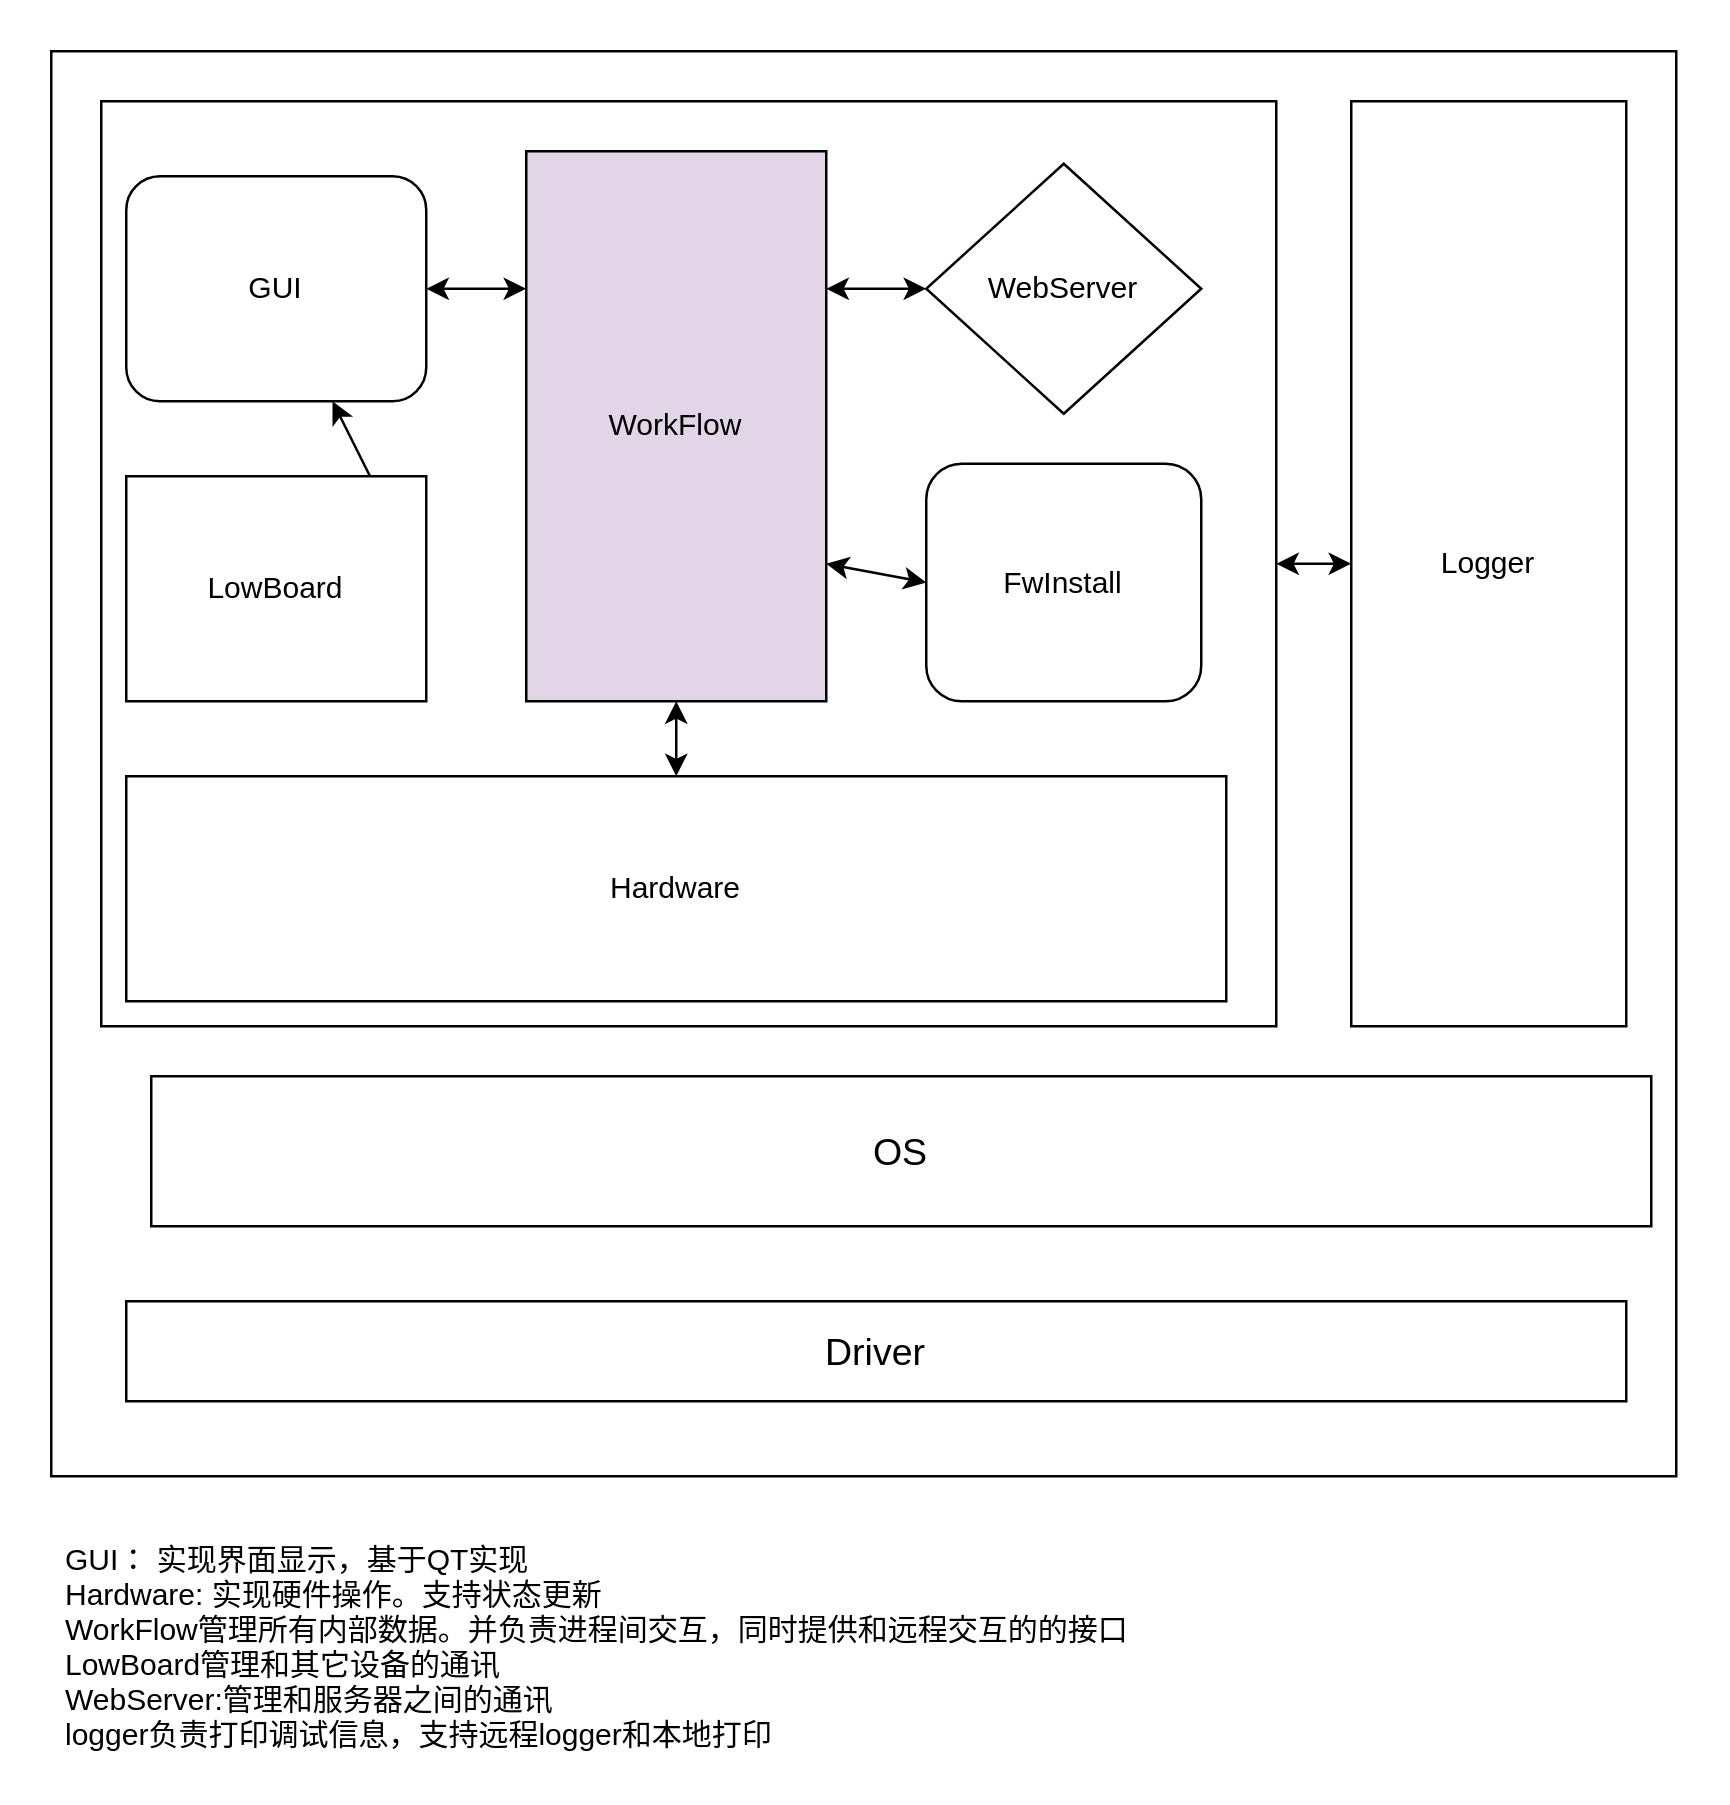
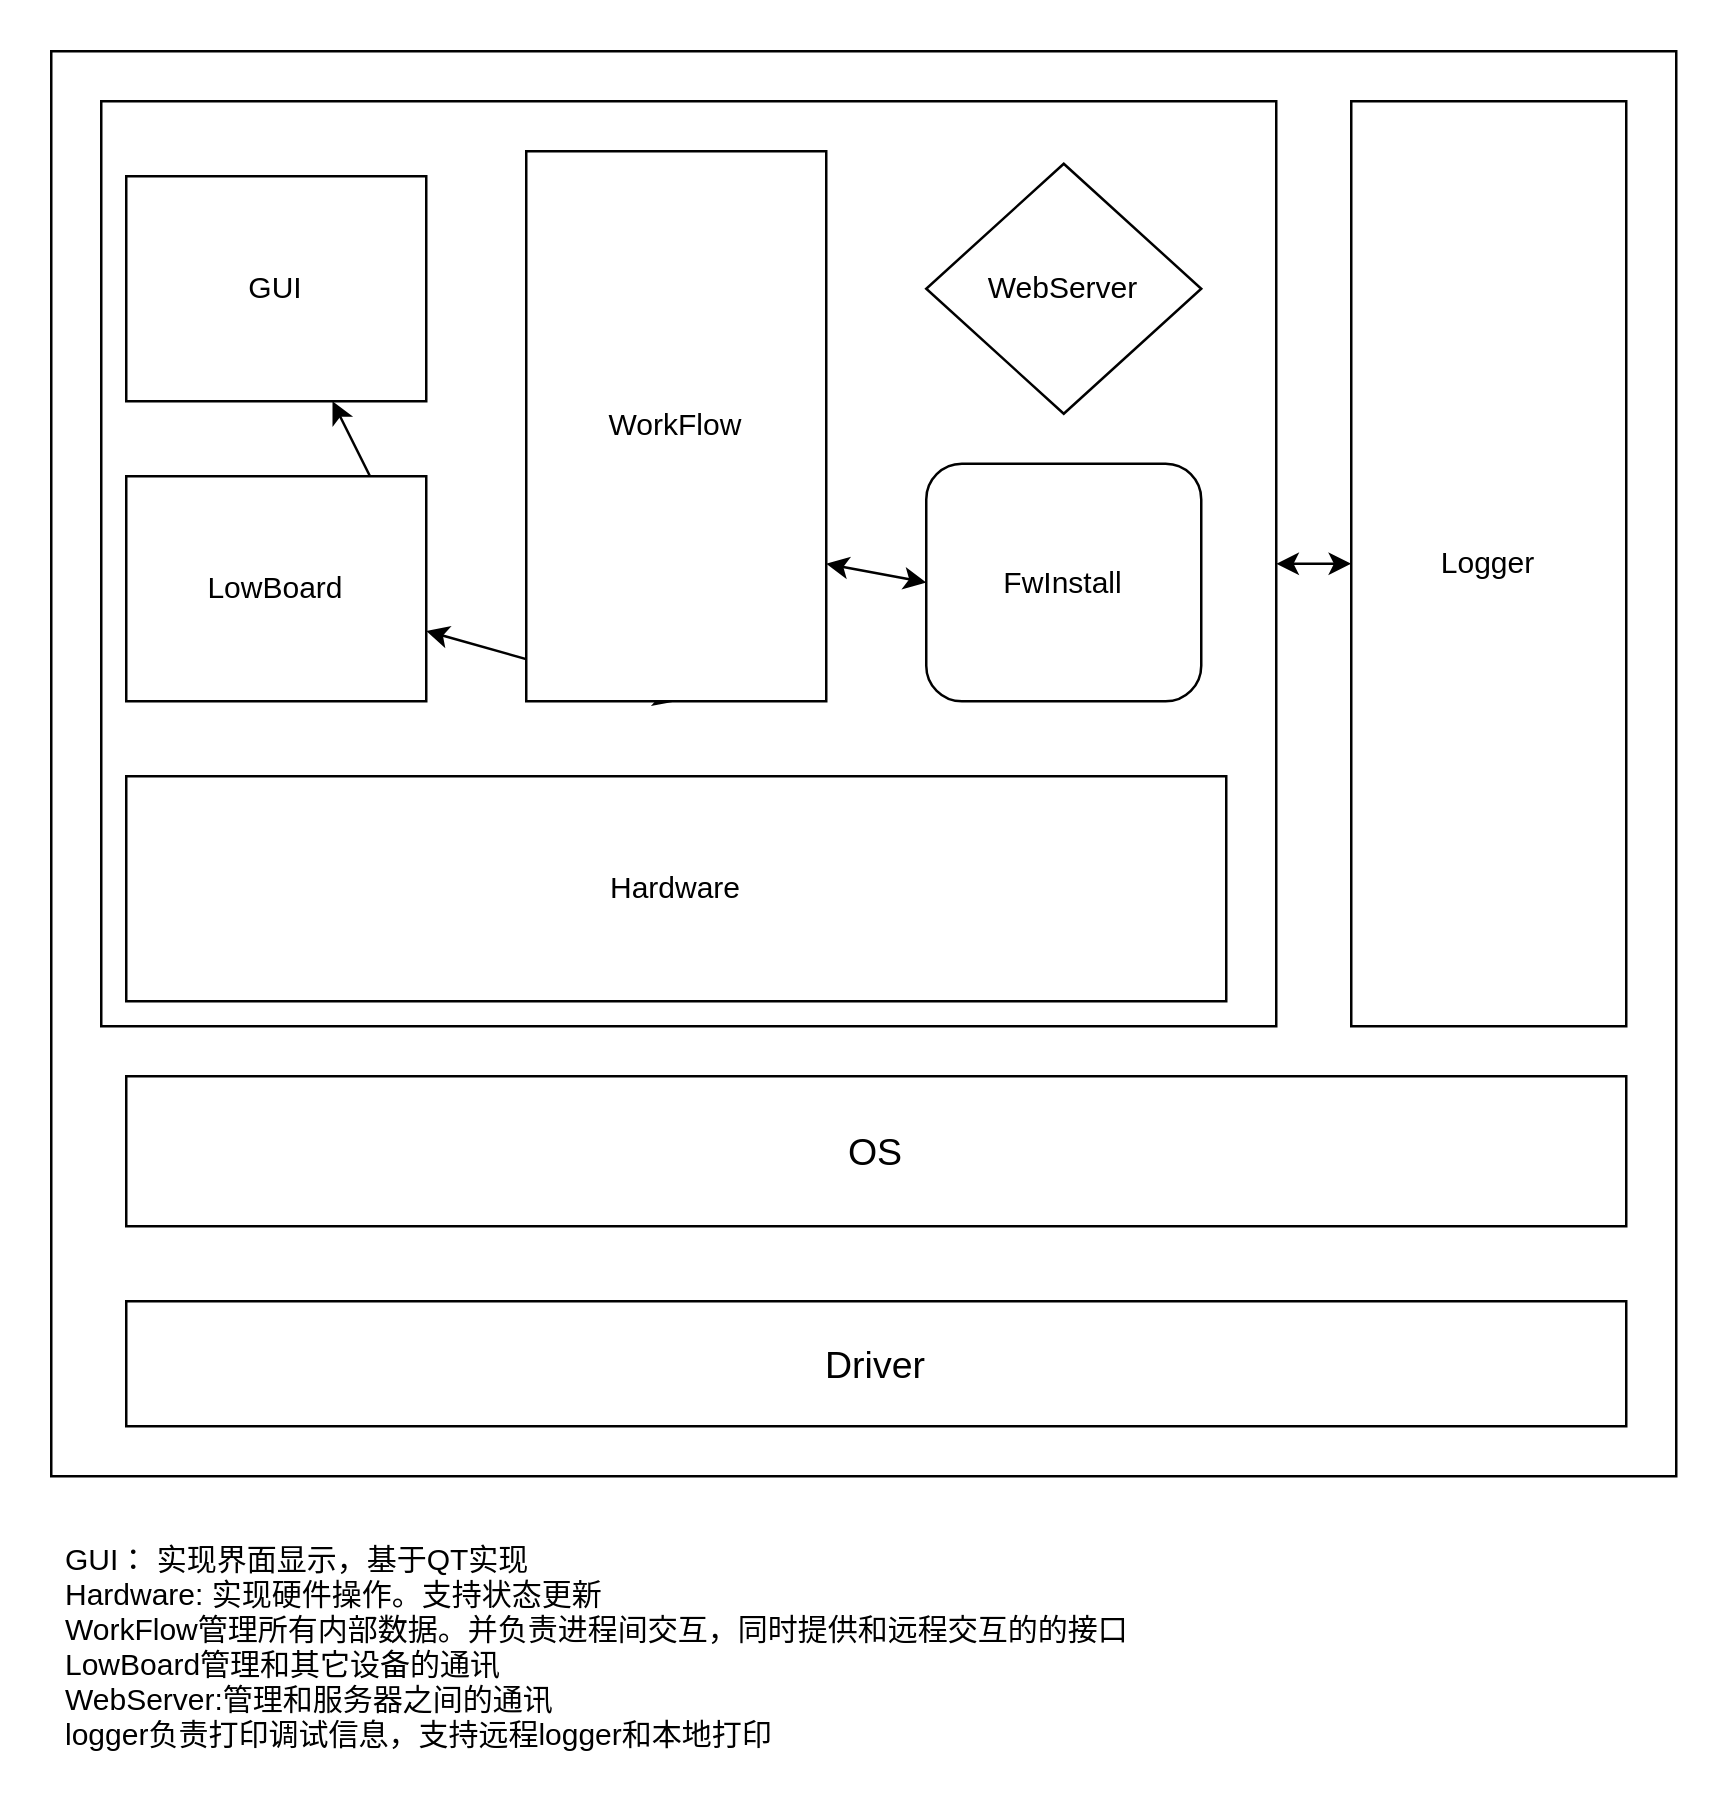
node "GUI": shape rounded rectangle -> rectangle
edge "GUI" -- "WorkFlow": removed
edge "WebServer" -- "WorkFlow": removed
node "WorkFlow": fillcolor #e1d5e7 -> #ffffff
edge "WorkFlow" -- "Hardware": now "WorkFlow" -- "LowBoard"
node "OS": moved (901, 1151) -> (876, 1151)
node "Driver": size 1500x100 -> 1500x125
